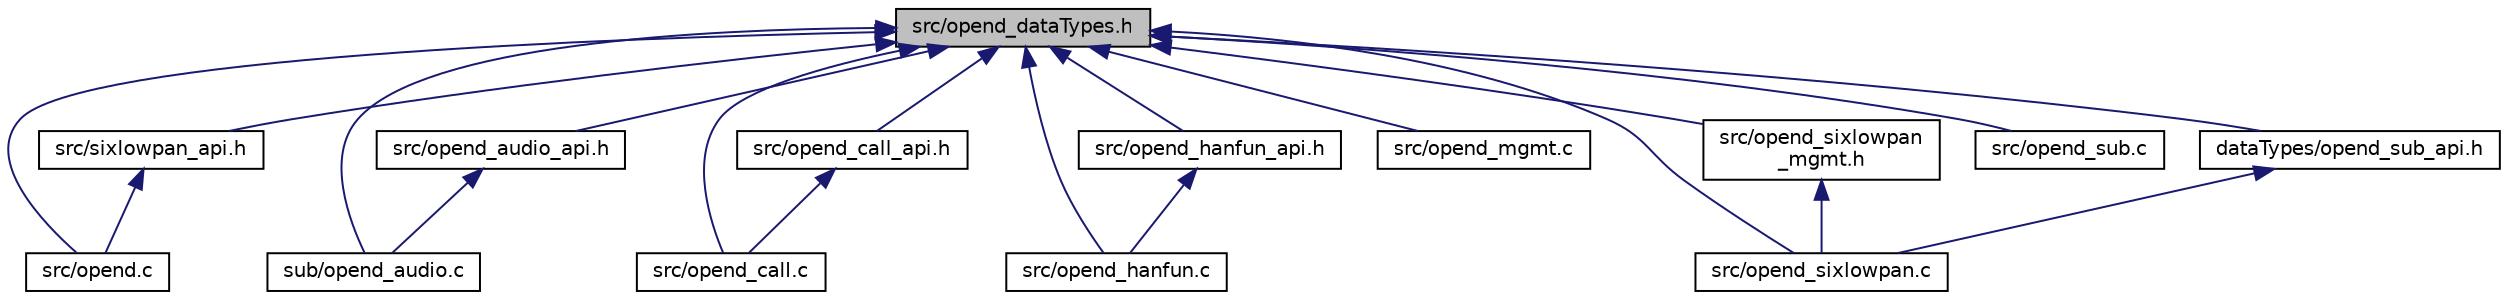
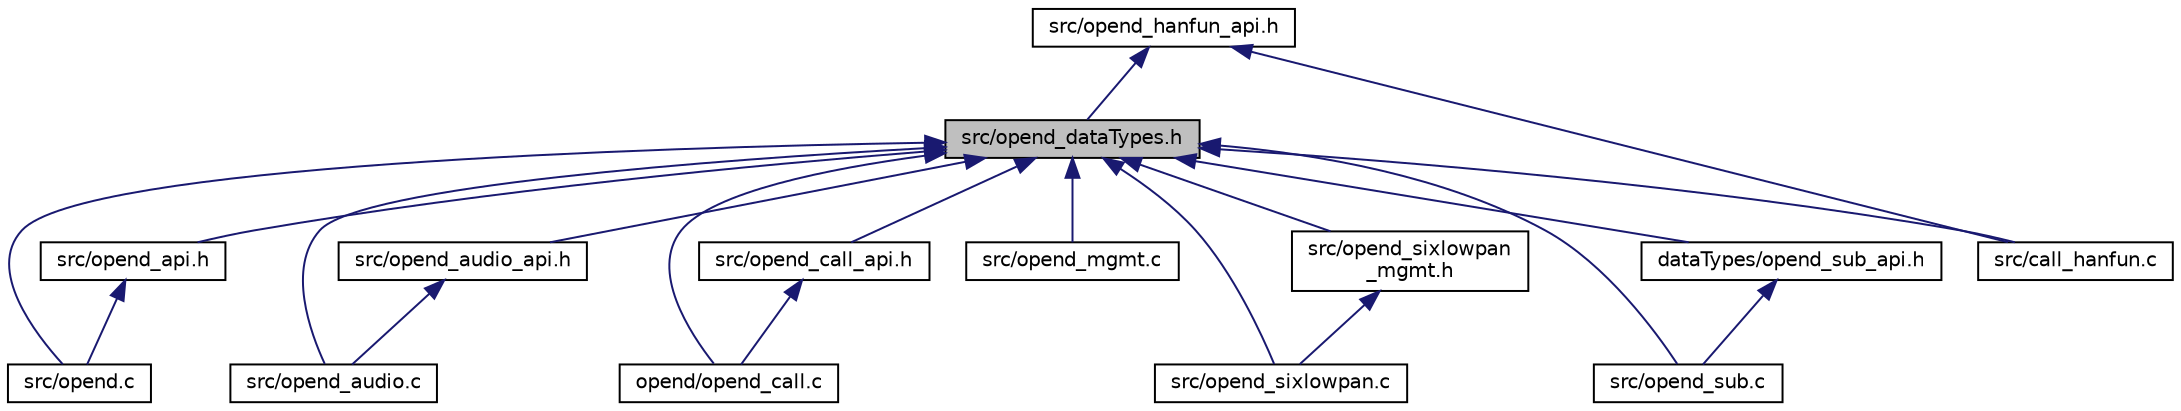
edge "src/opend_hanfun_api.h" -> "src/opend_dataTypes.h": reversed
node "src/sixlowpan_api.h": label "src/sixlowpan_api.h" -> "src/opend_api.h"
edge "src/opend_sixlowpan.c" -> "dataTypes/opend_sub_api.h": now "src/opend_sub.c" -> "dataTypes/opend_sub_api.h"
node "sub/opend_audio.c": label "sub/opend_audio.c" -> "src/opend_audio.c"
node "src/opend_call.c": label "src/opend_call.c" -> "opend/opend_call.c"
node "src/opend_hanfun.c": label "src/opend_hanfun.c" -> "src/call_hanfun.c"
